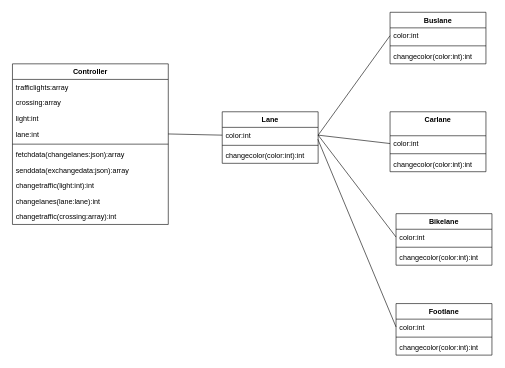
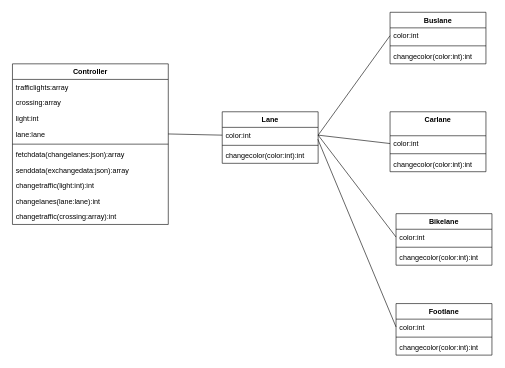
node "lane:int": label "lane:int" -> "lane:lane"
